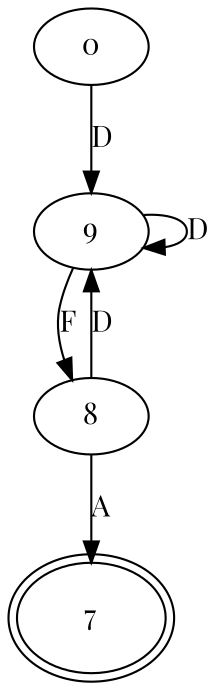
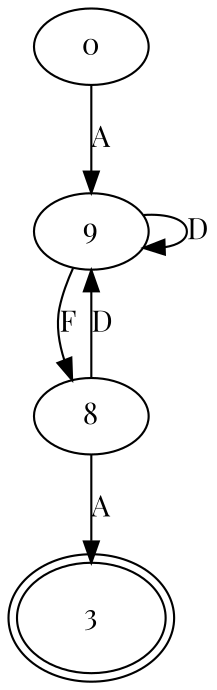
edge "0" -> "9": label "D" -> "A"
node "7": label "7" -> "3"
